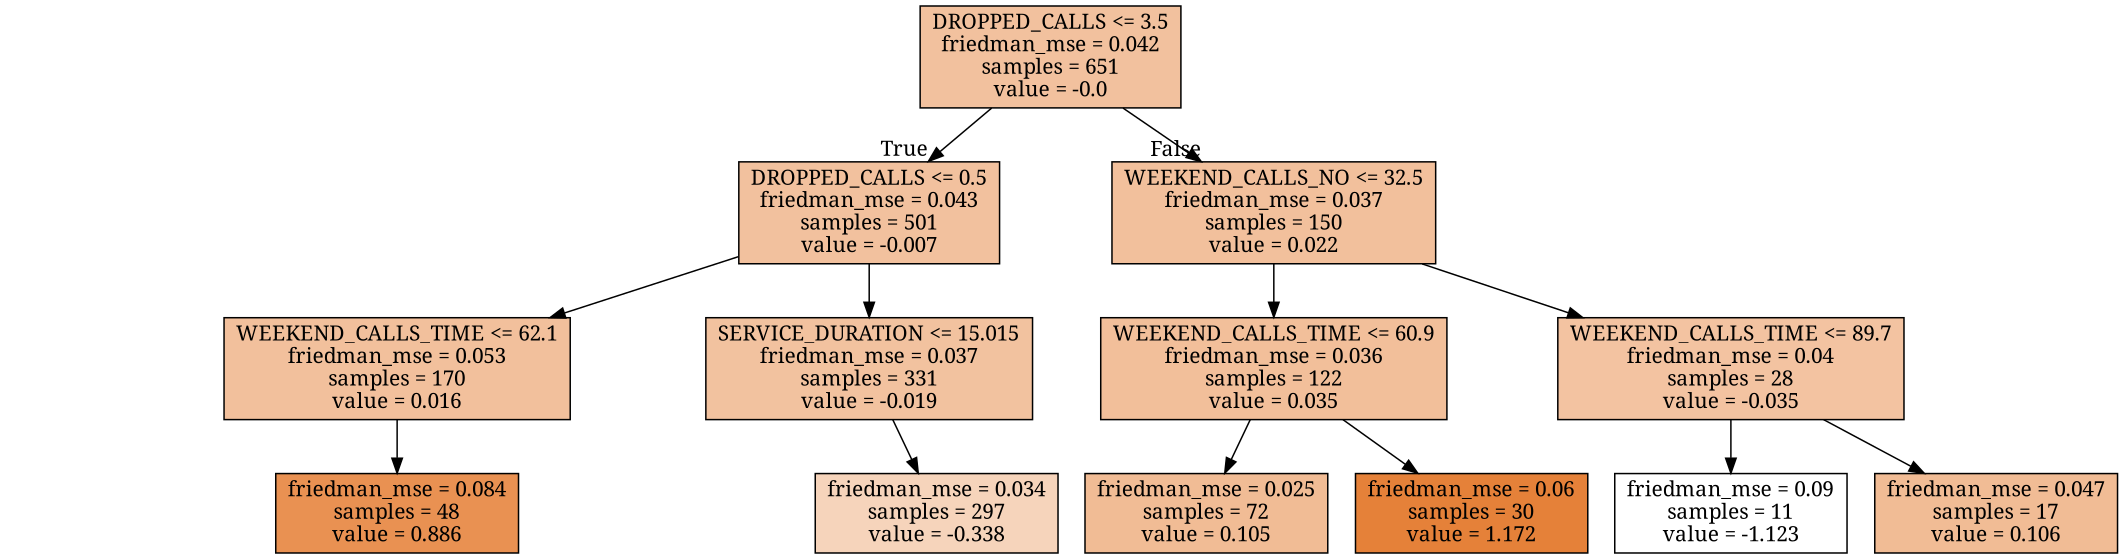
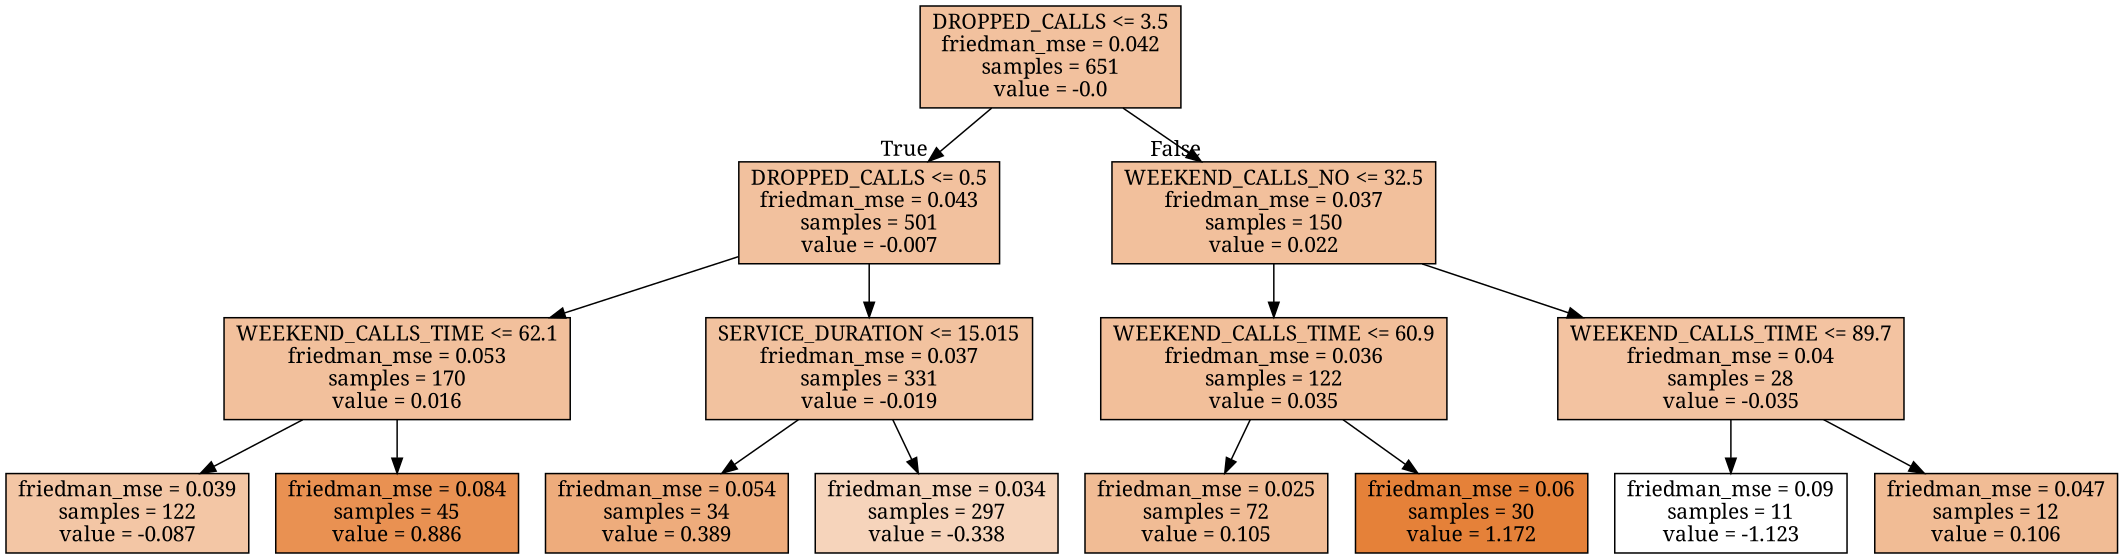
node "friedman_mse = 0.039 samples = 122 value = -0.087": added
node "friedman_mse = 0.084 samples = 48 value = 0.886": label "friedman_mse = 0.084 samples = 48 value = 0.886" -> "friedman_mse = 0.084 samples = 45 value = 0.886"
node "friedman_mse = 0.054 samples = 34 value = 0.389": added
node "friedman_mse = 0.047 samples = 17 value = 0.106": label "friedman_mse = 0.047 samples = 17 value = 0.106" -> "friedman_mse = 0.047 samples = 12 value = 0.106"
